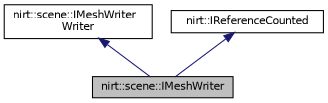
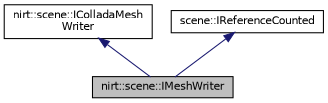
node "nirt::scene::IMeshWriter Writer": label "nirt::scene::IMeshWriter Writer" -> "nirt::scene::IColladaMesh Writer"
node "nirt::IReferenceCounted": label "nirt::IReferenceCounted" -> "scene::IReferenceCounted"
